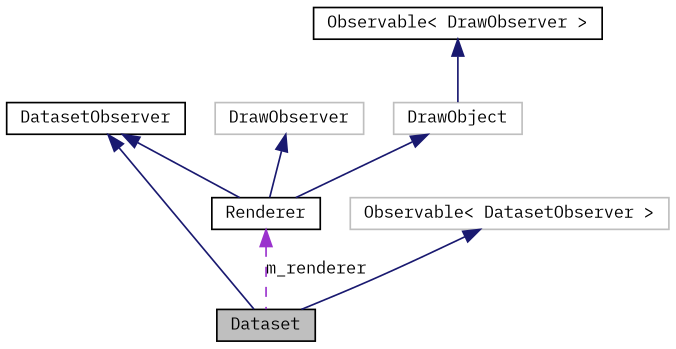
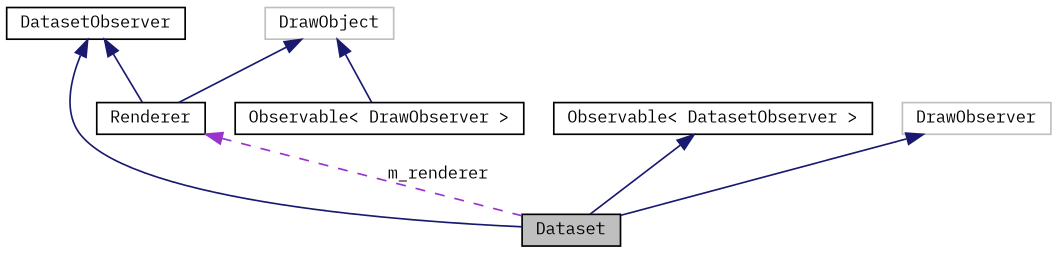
edge "DrawObject" -> "Observable< DrawObserver >": reversed
edge "Renderer" -> "DrawObserver": now "Dataset" -> "DrawObserver"
node "Observable< DatasetObserver >": color grey75 -> black
